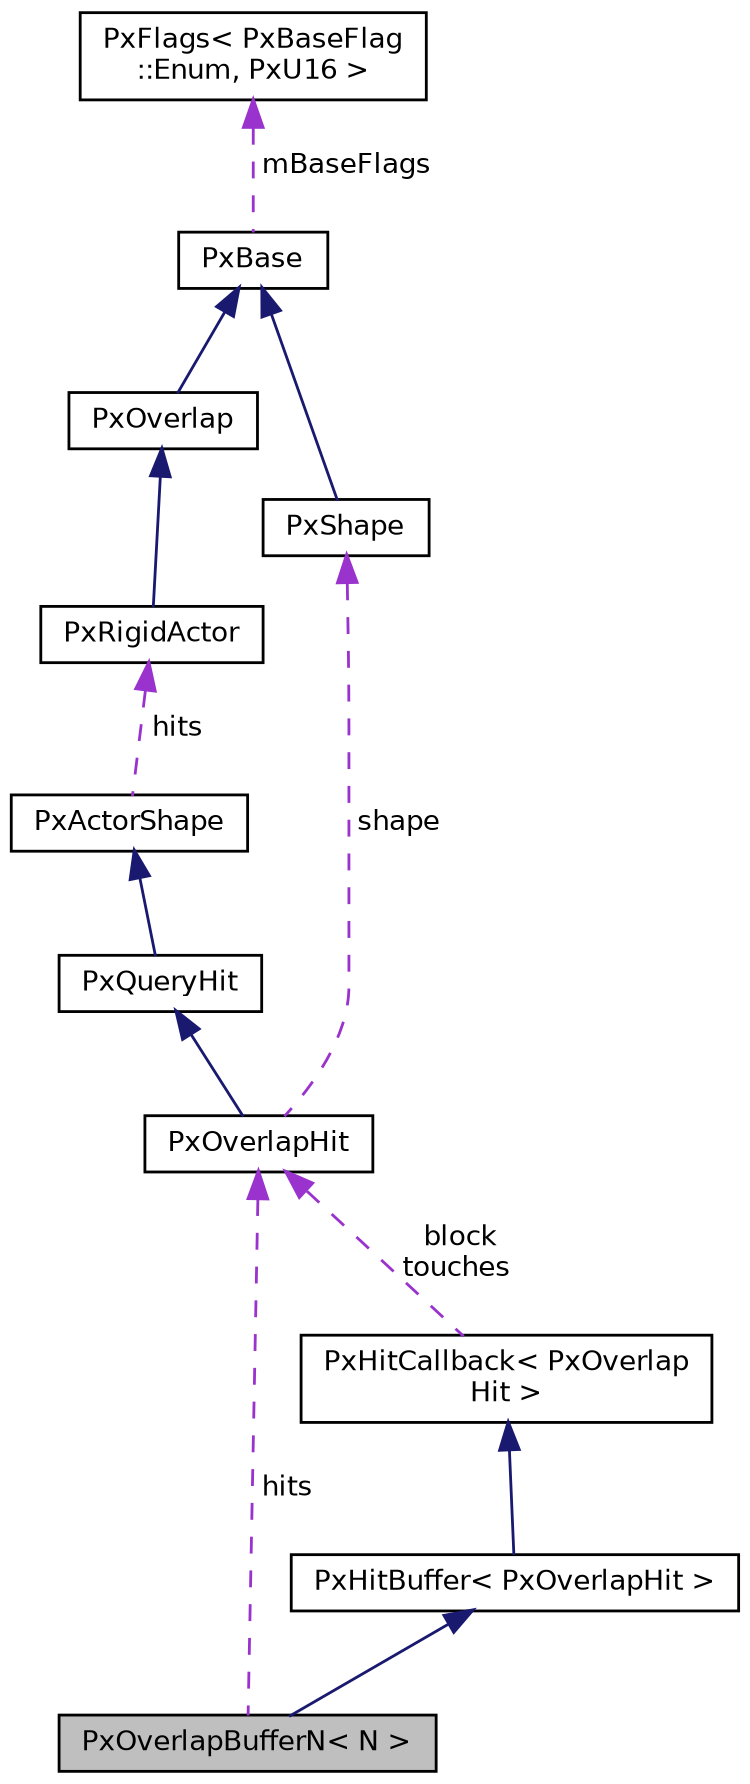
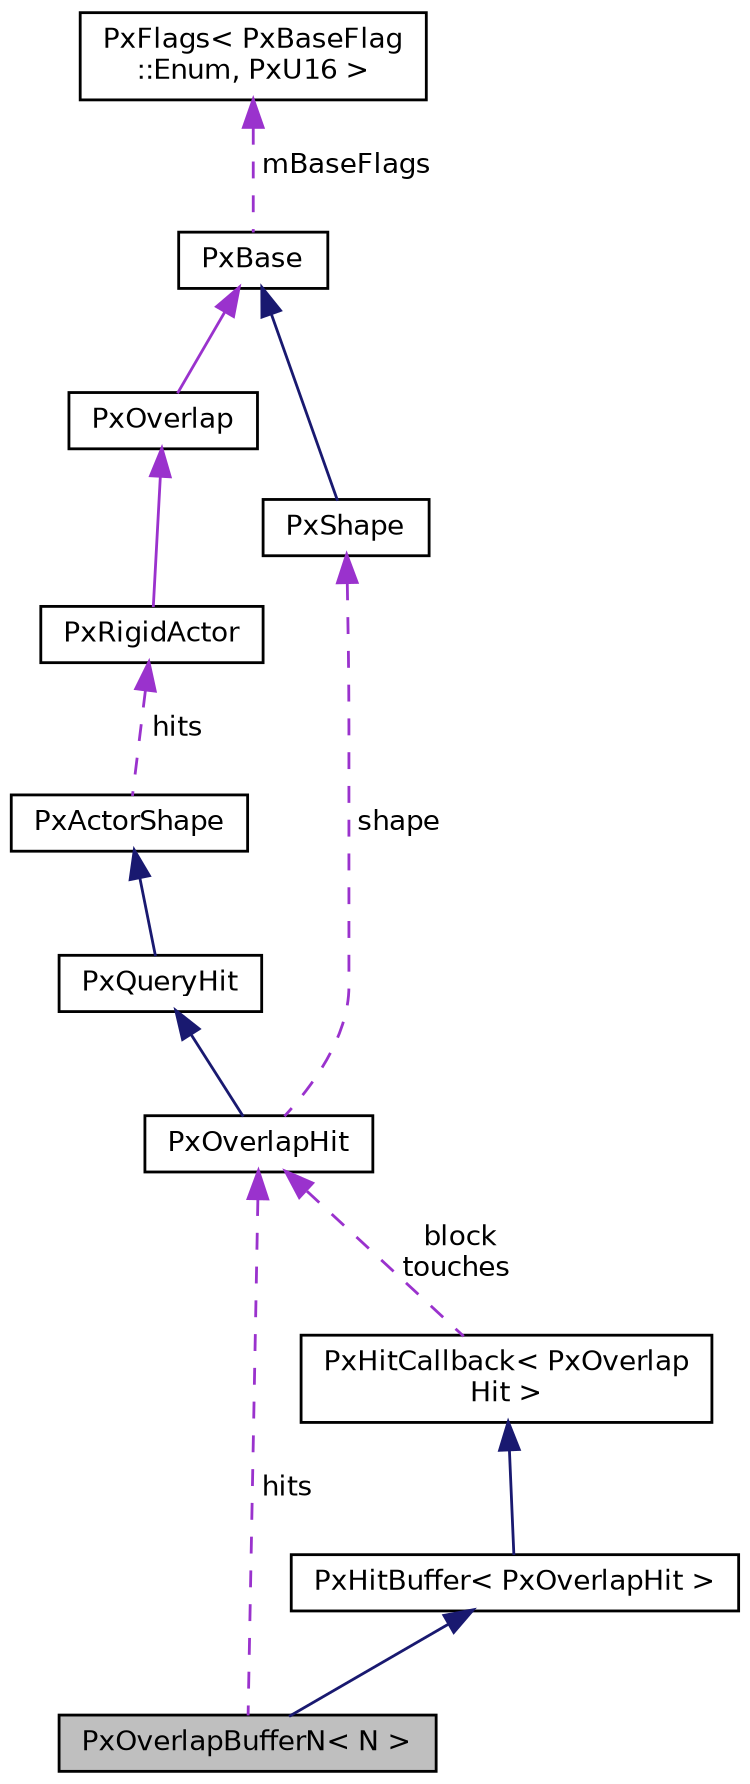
edge "PxOverlap" -> "PxBase": color midnightblue -> darkorchid3
edge "PxRigidActor" -> "PxOverlap": color midnightblue -> darkorchid3
